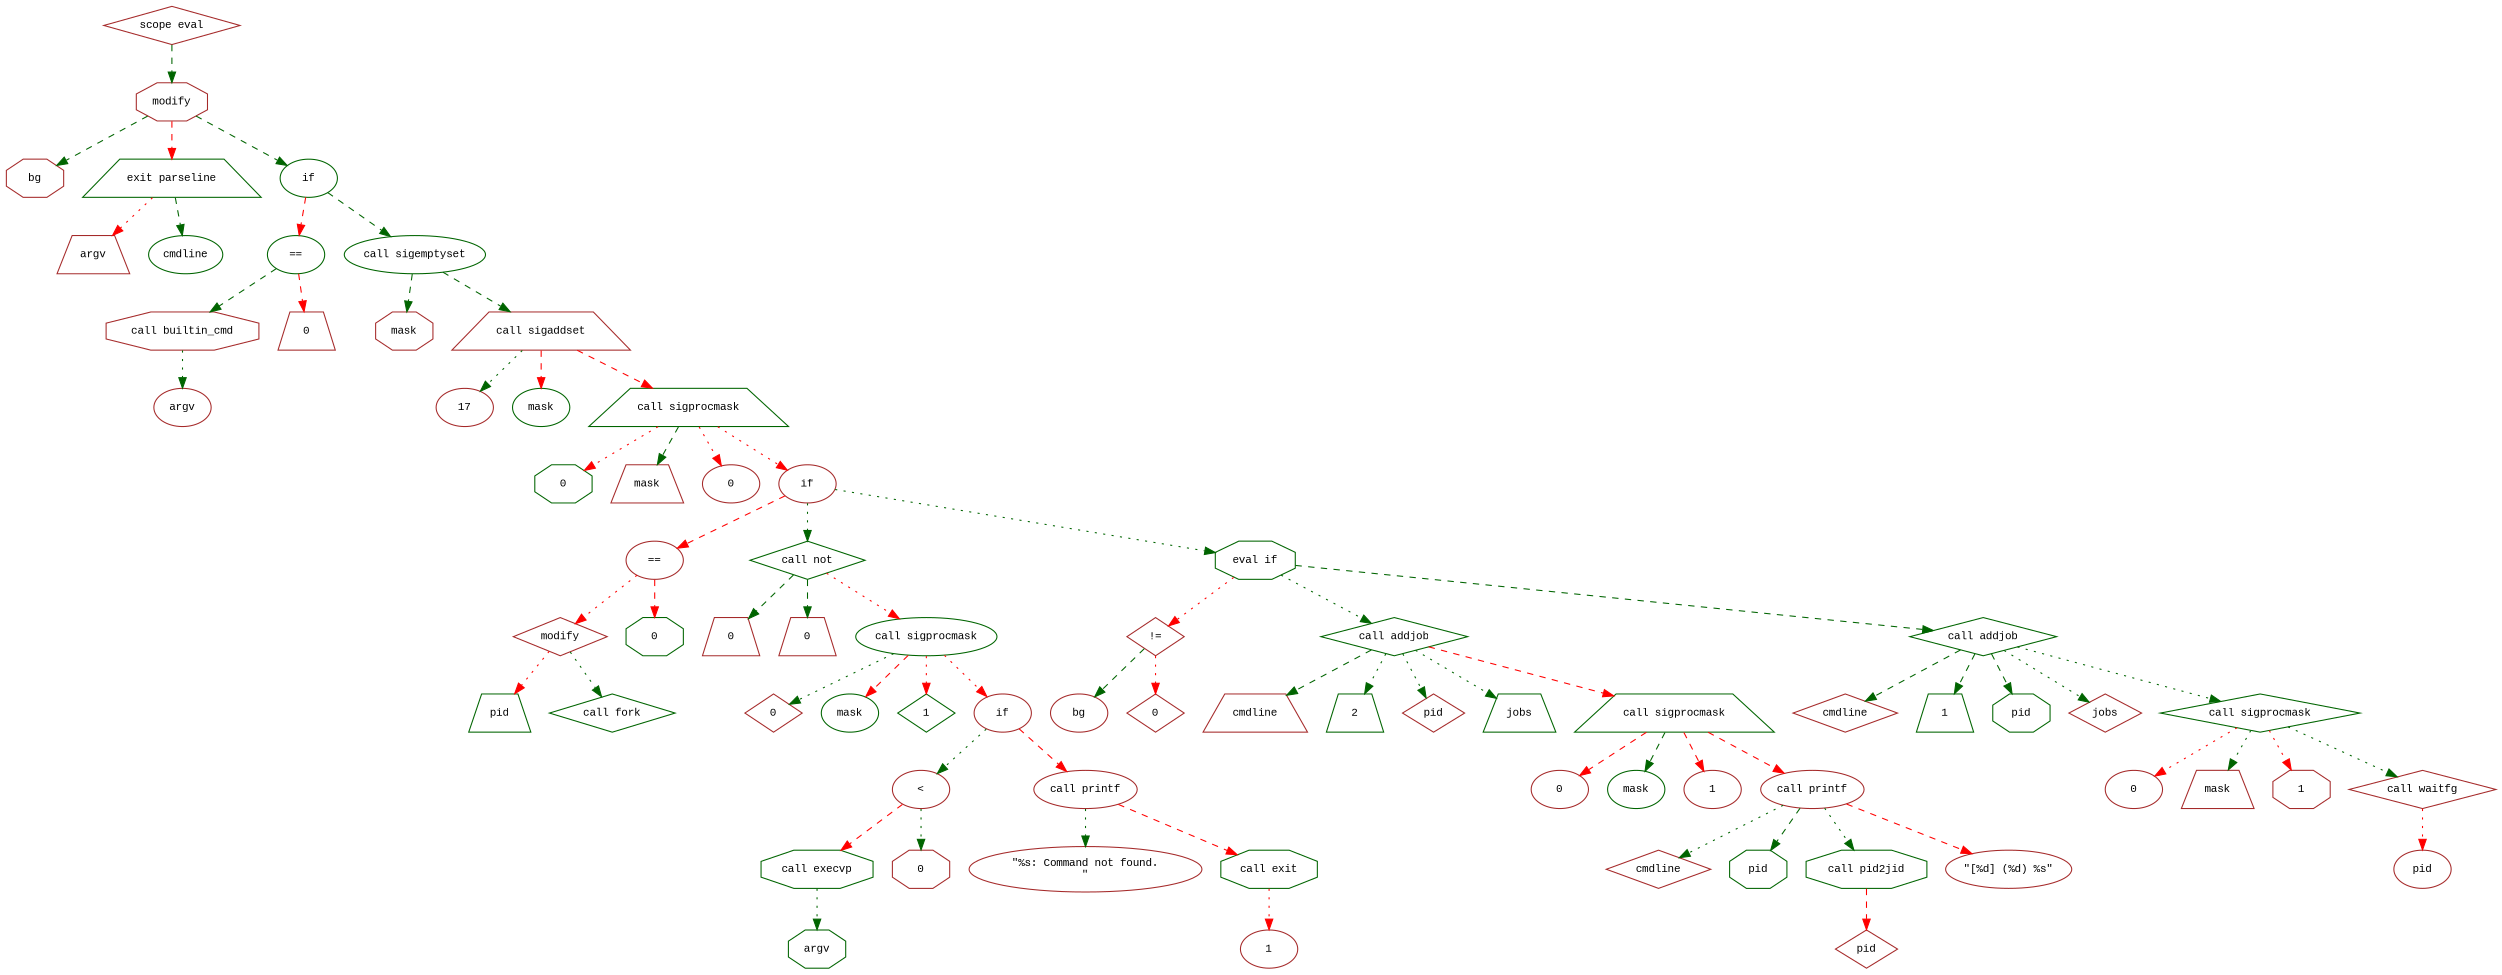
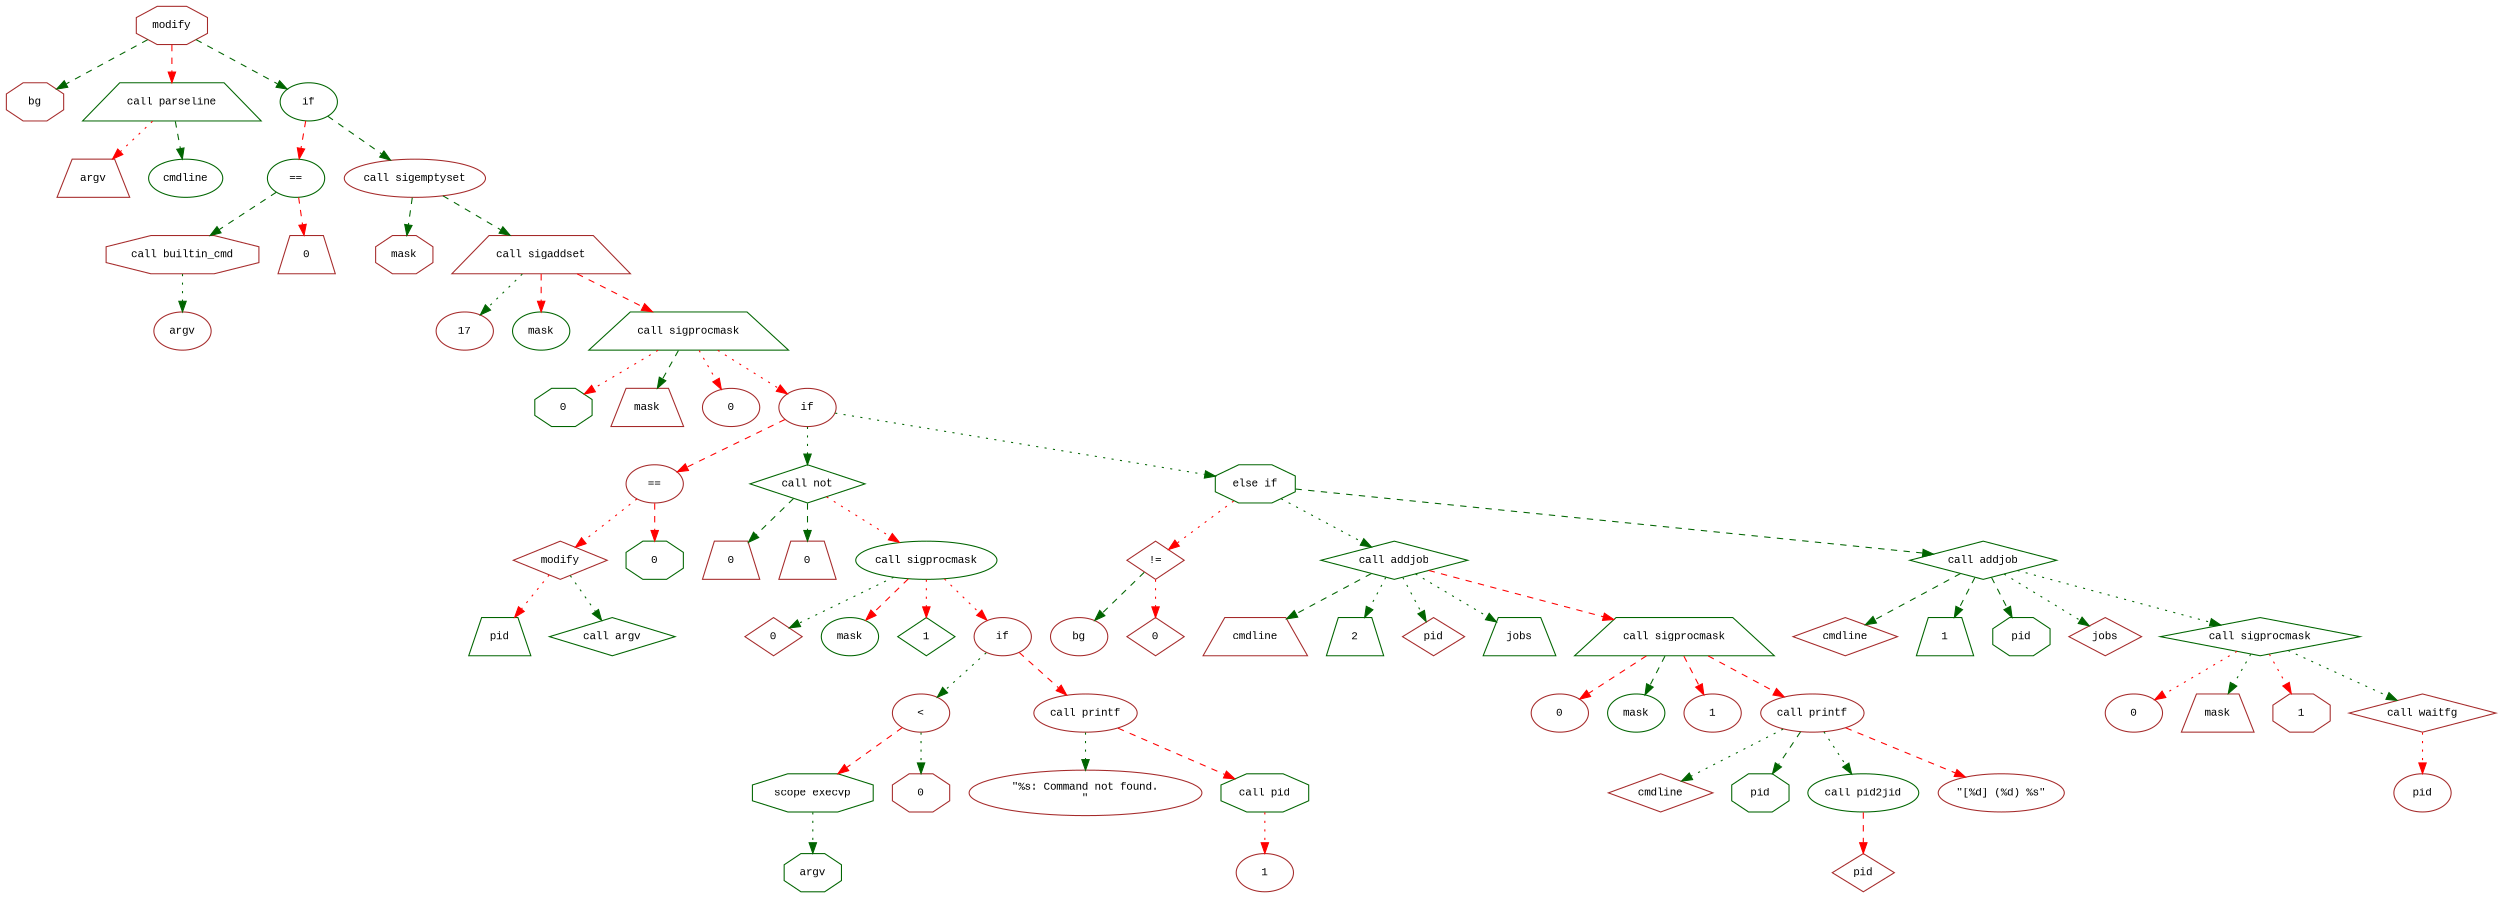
node "scope eval": removed
node "exit parseline": label "exit parseline" -> "call parseline"
node "call sigemptyset": color darkgreen -> brown
node "eval if": label "eval if" -> "else if"
node "call fork": label "call fork" -> "call argv"
node "call execvp": label "call execvp" -> "scope execvp"
node "call exit": label "call exit" -> "call pid"
node "call pid2jid": shape octagon -> ellipse
